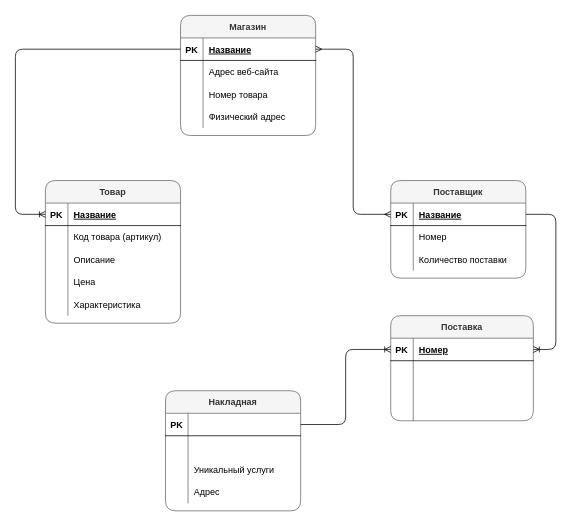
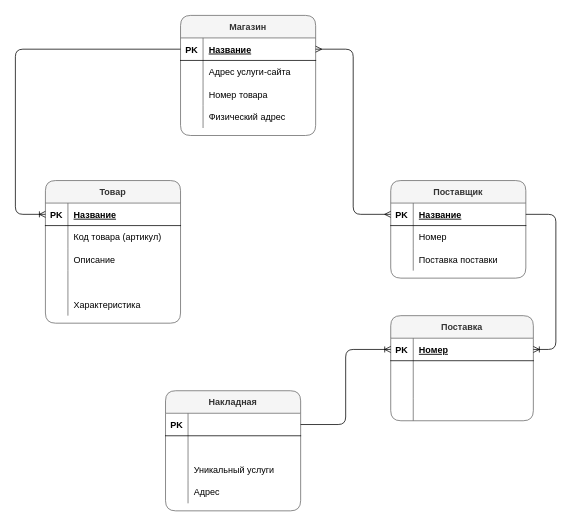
node "Адрес веб-сайта": label "Адрес веб-сайта" -> "Адрес услуги-сайта"
node "Количество поставки": label "Количество поставки" -> "Поставка поставки"
node "Цена": removed
